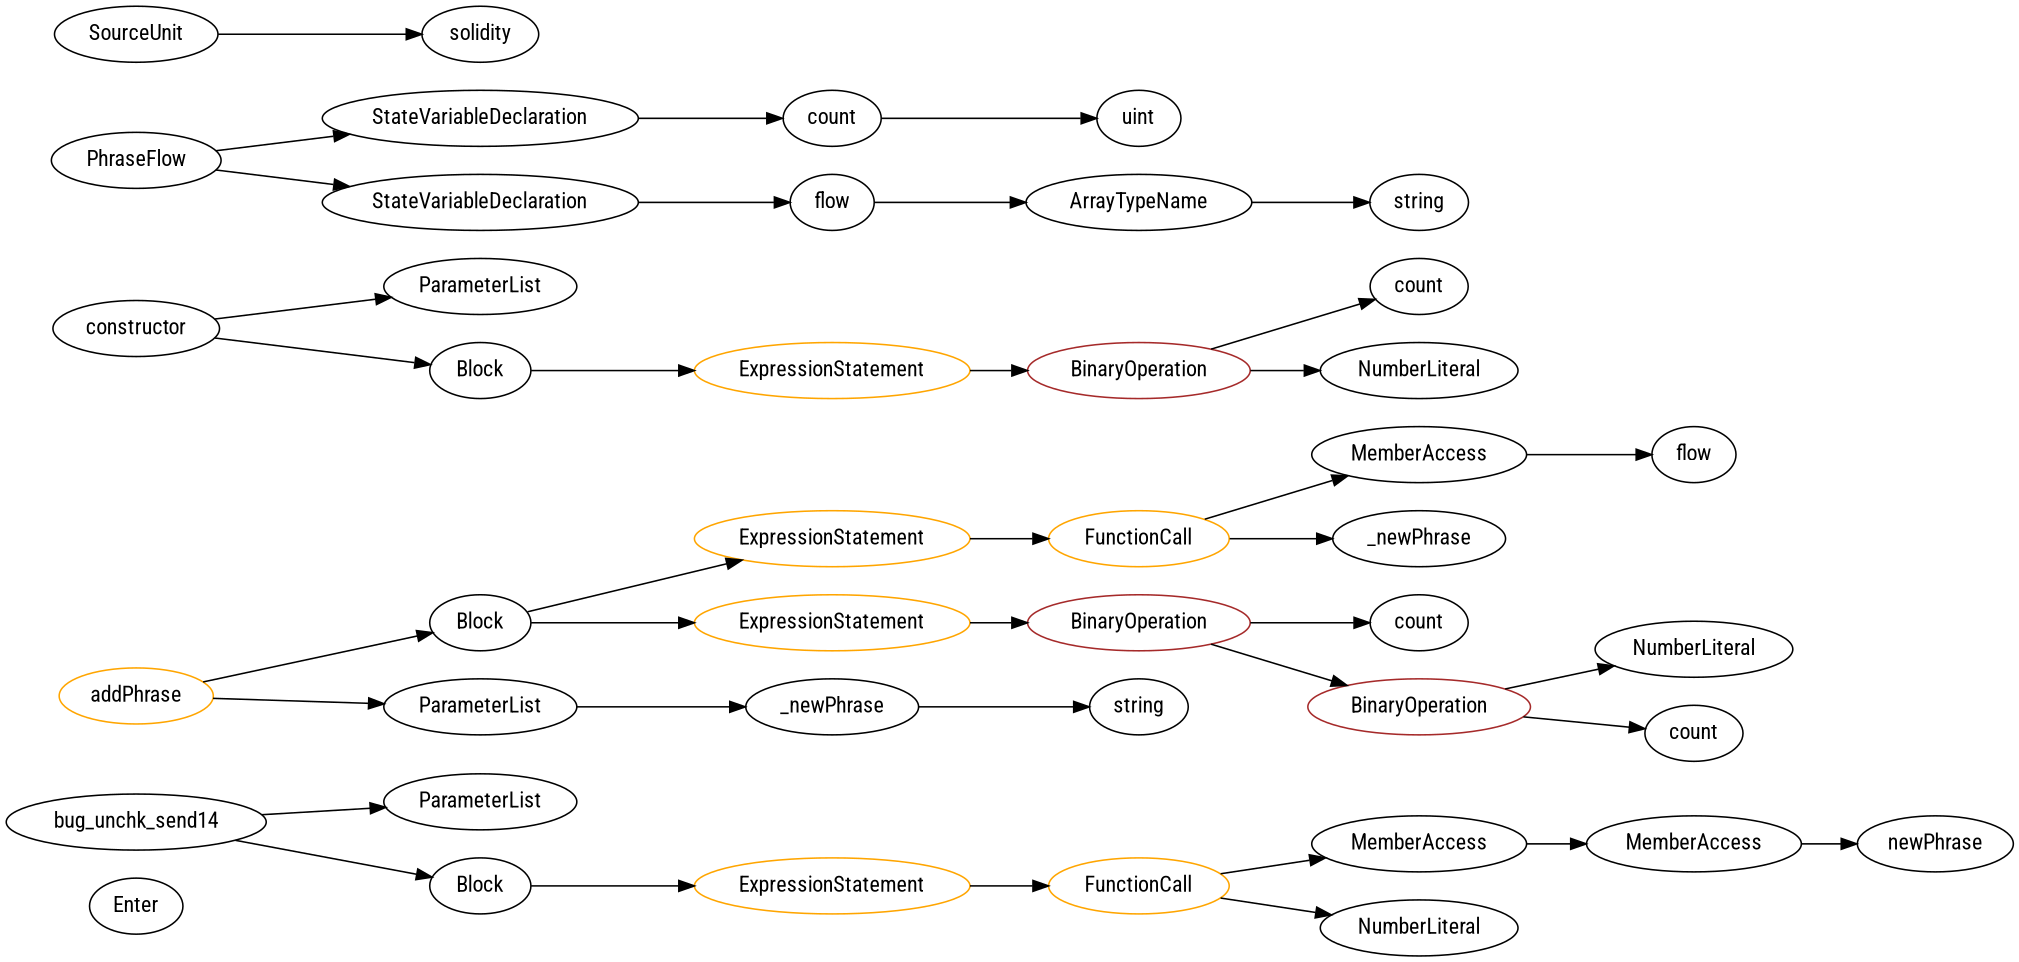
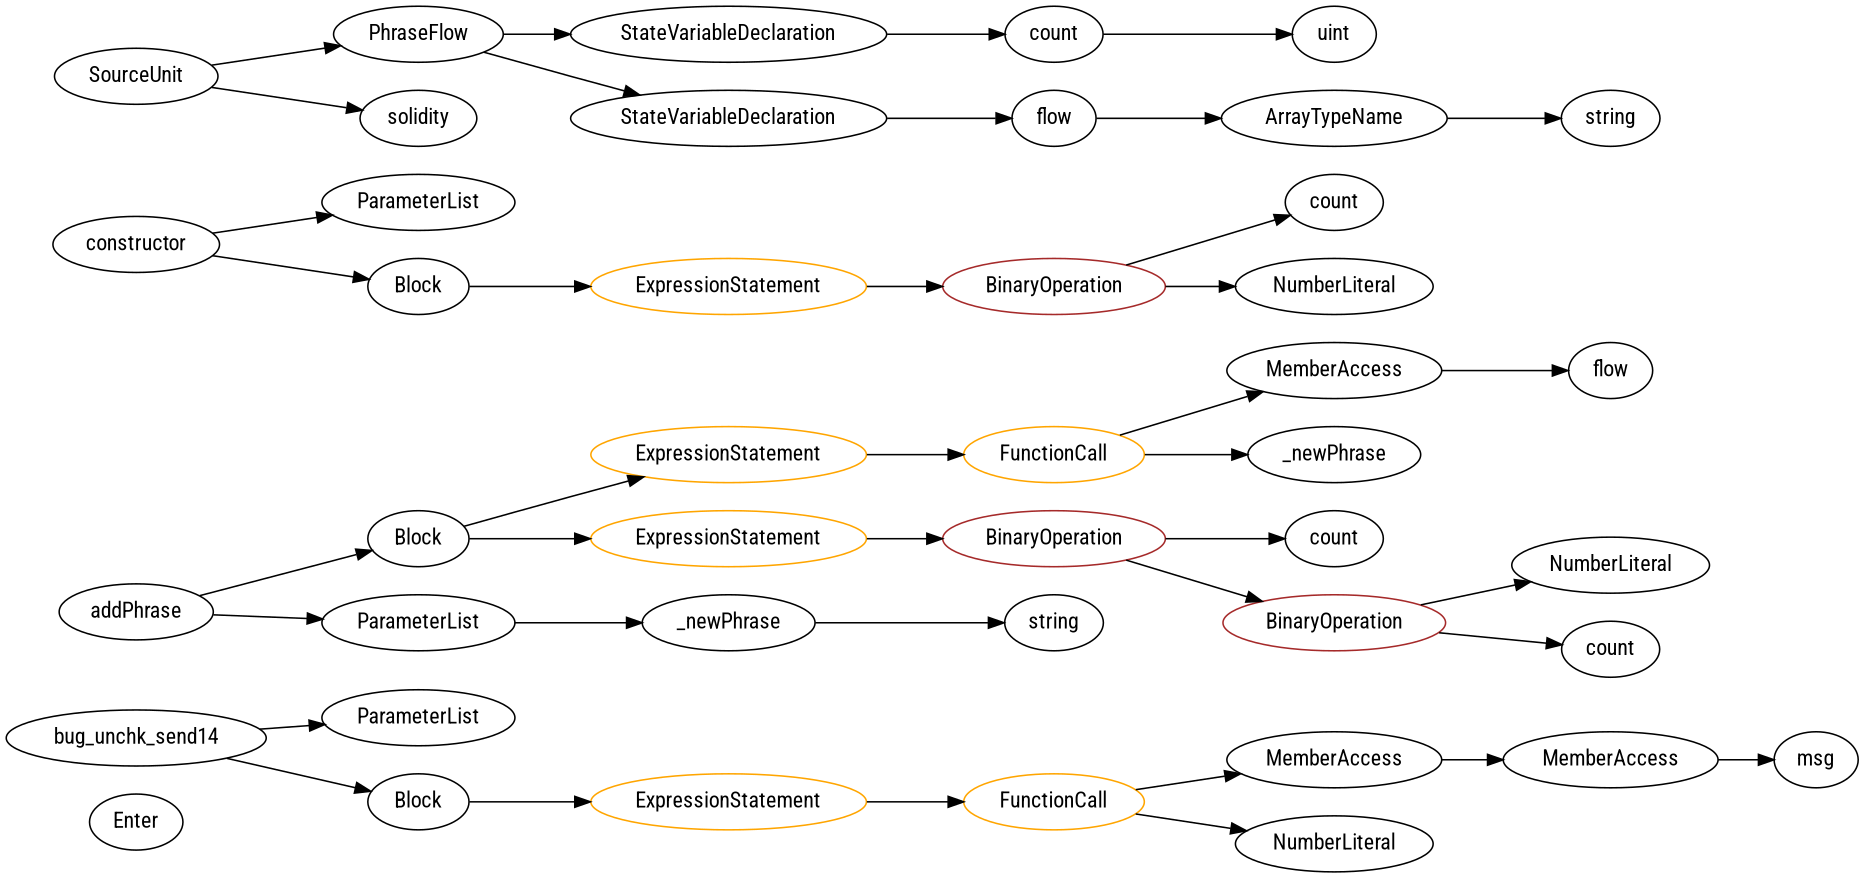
edge "SourceUnit" -> "PhraseFlow": added
node "addPhrase": color orange -> black
node "newPhrase": label "newPhrase" -> "msg"
